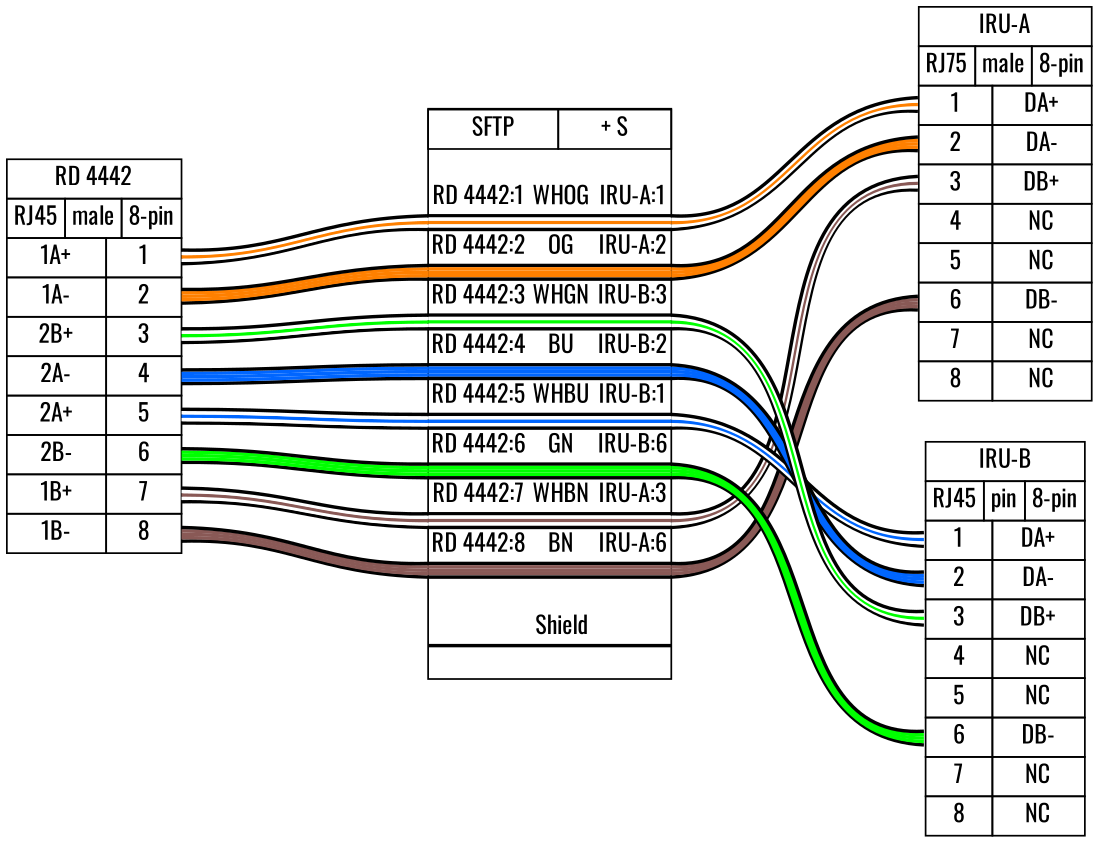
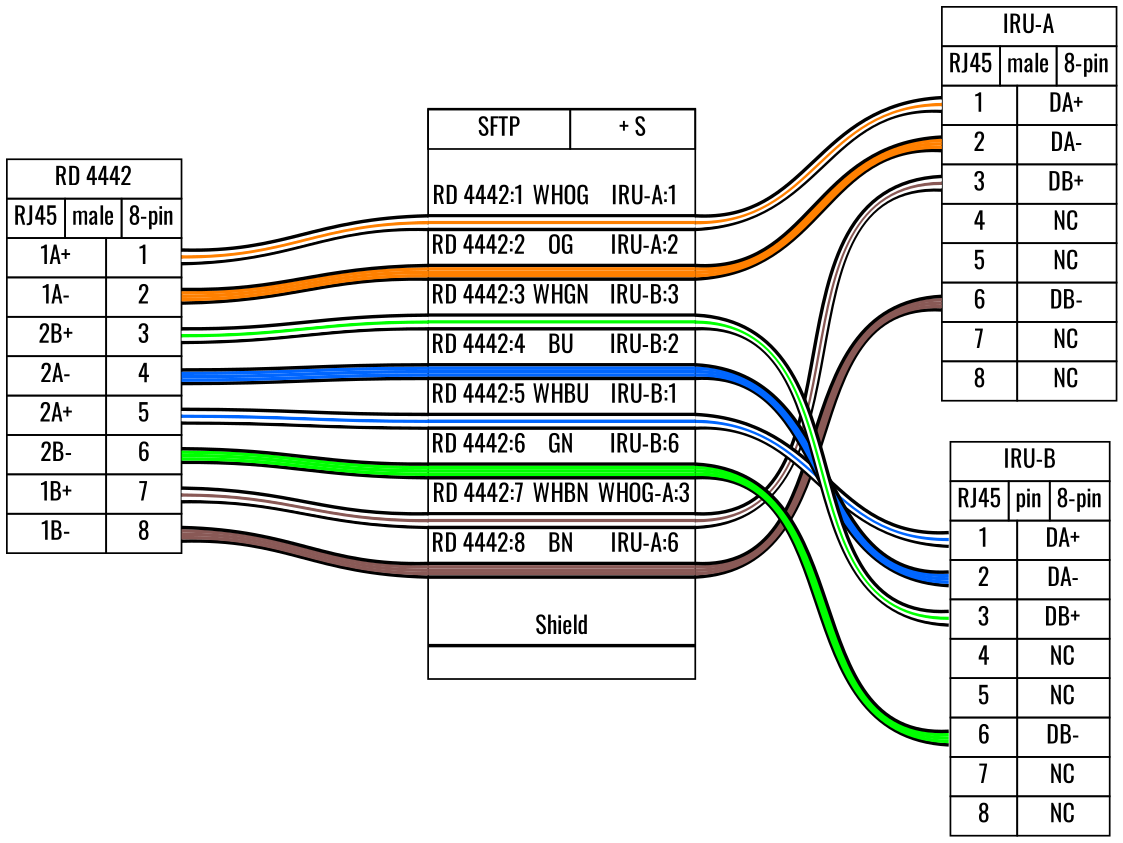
node "IRU-A": text "RJ75" -> "RJ45"
node "SFTP": text "IRU-A:3" -> "WHOG-A:3"
